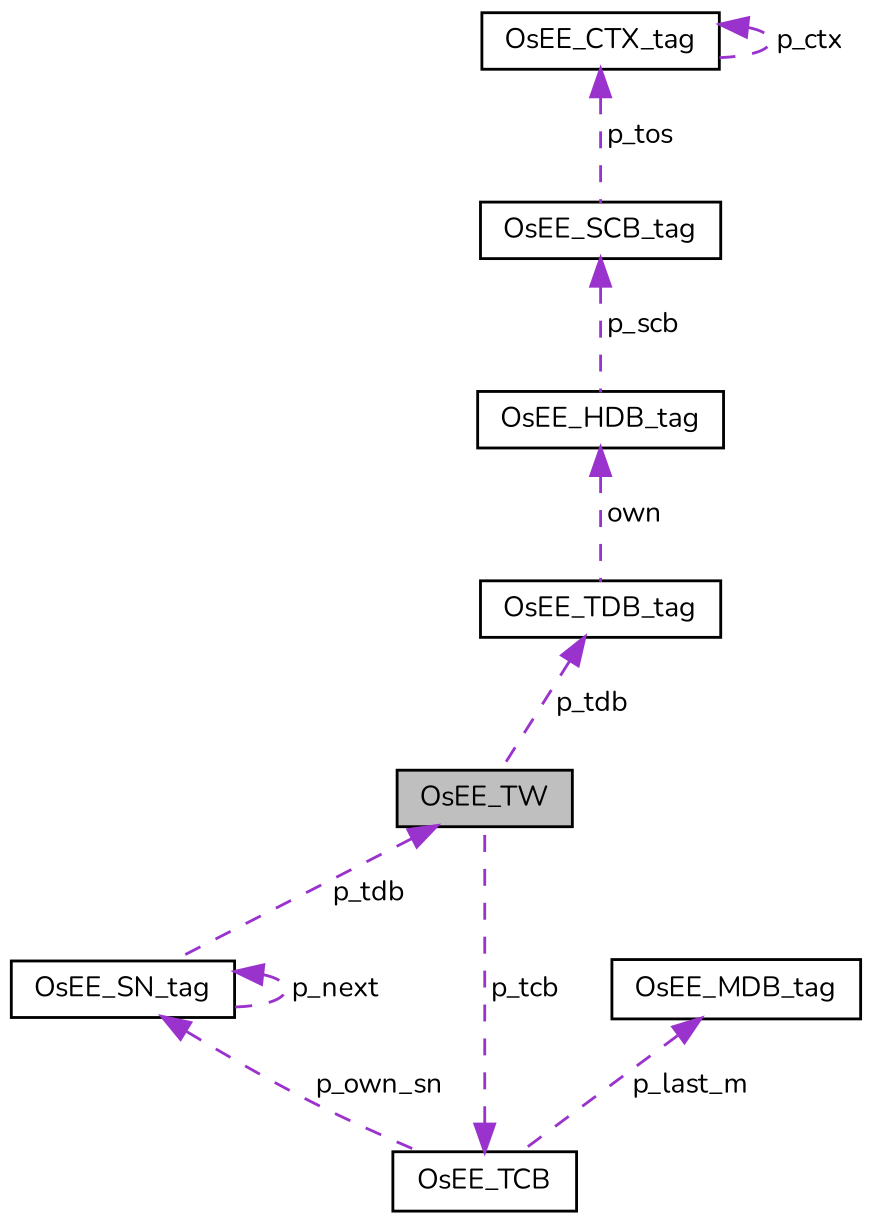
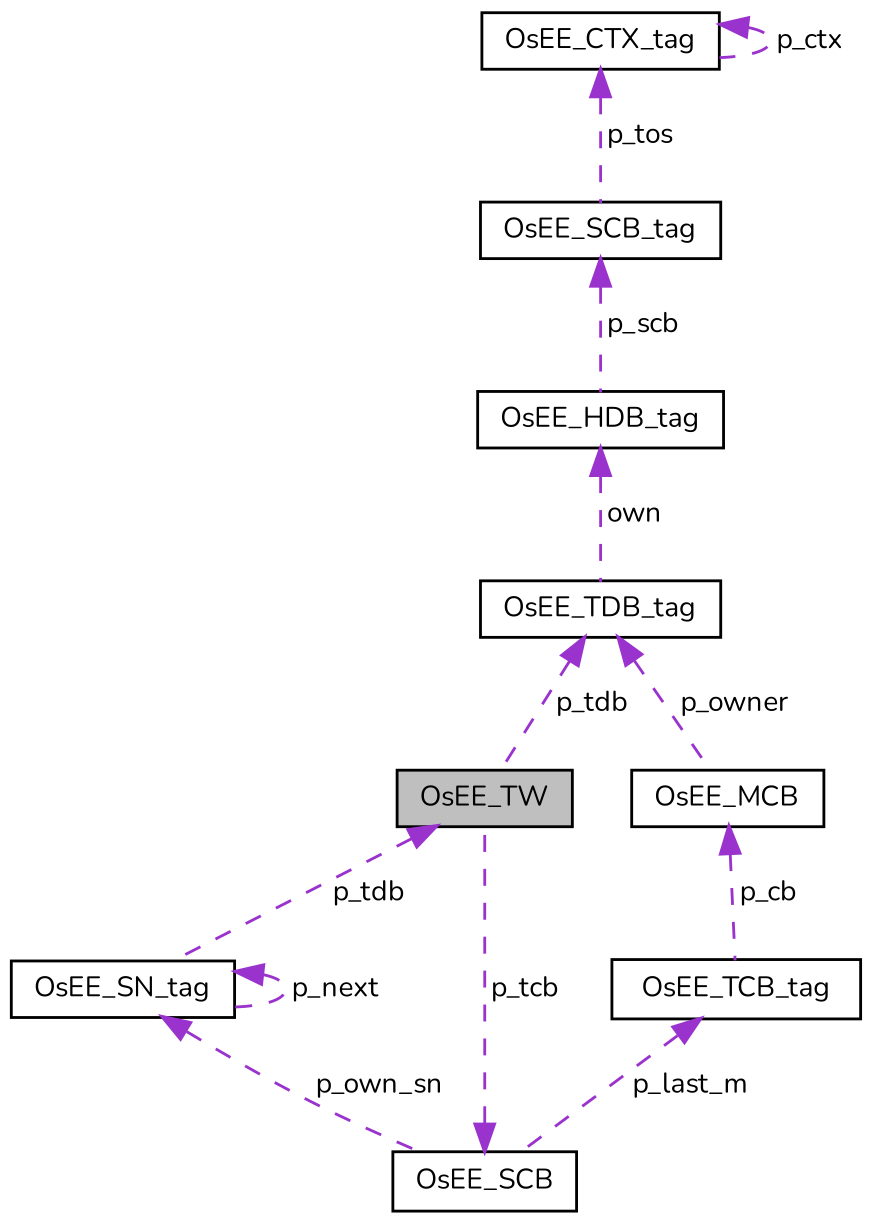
node "OsEE_MCB": added
node "OsEE_MDB_tag": label "OsEE_MDB_tag" -> "OsEE_TCB_tag"
node "OsEE_TCB": label "OsEE_TCB" -> "OsEE_SCB"
